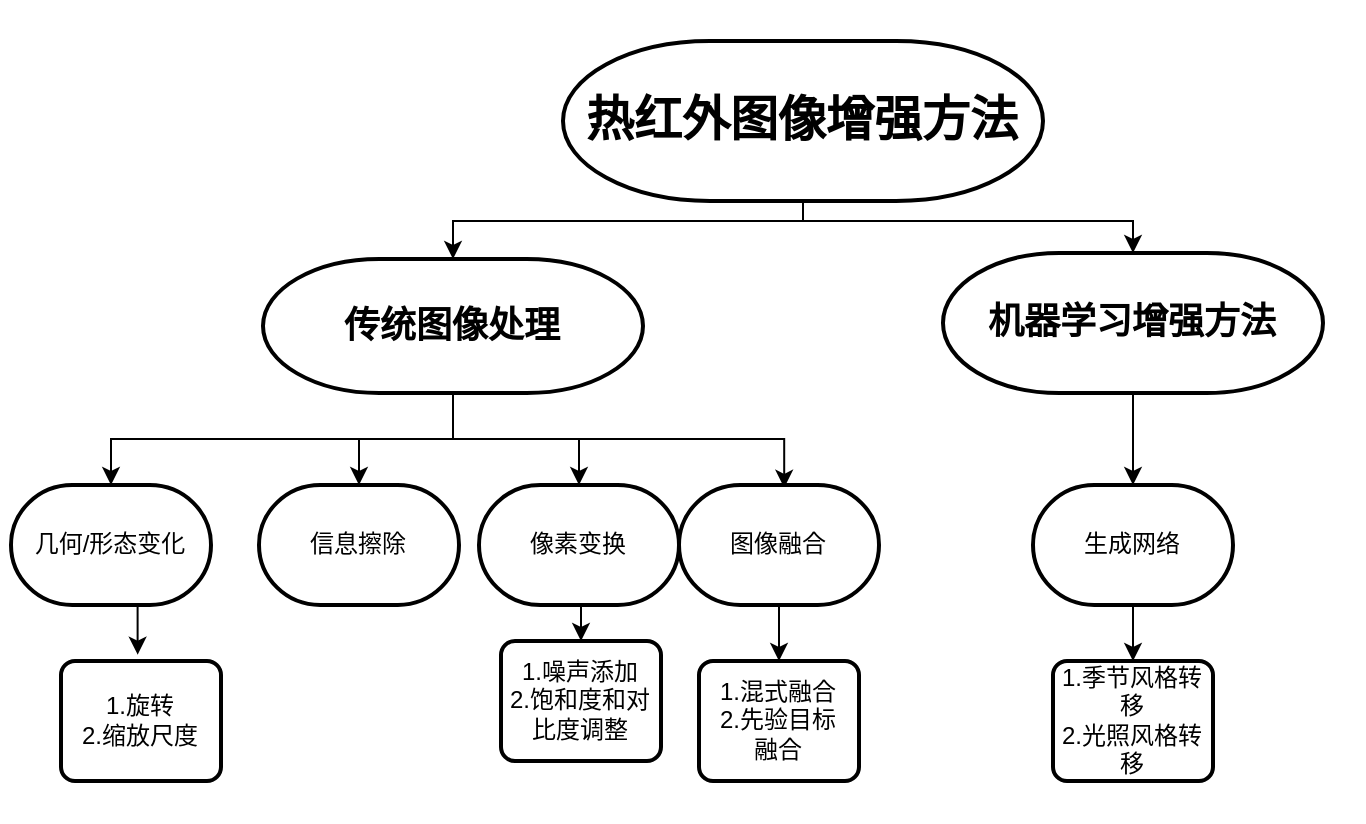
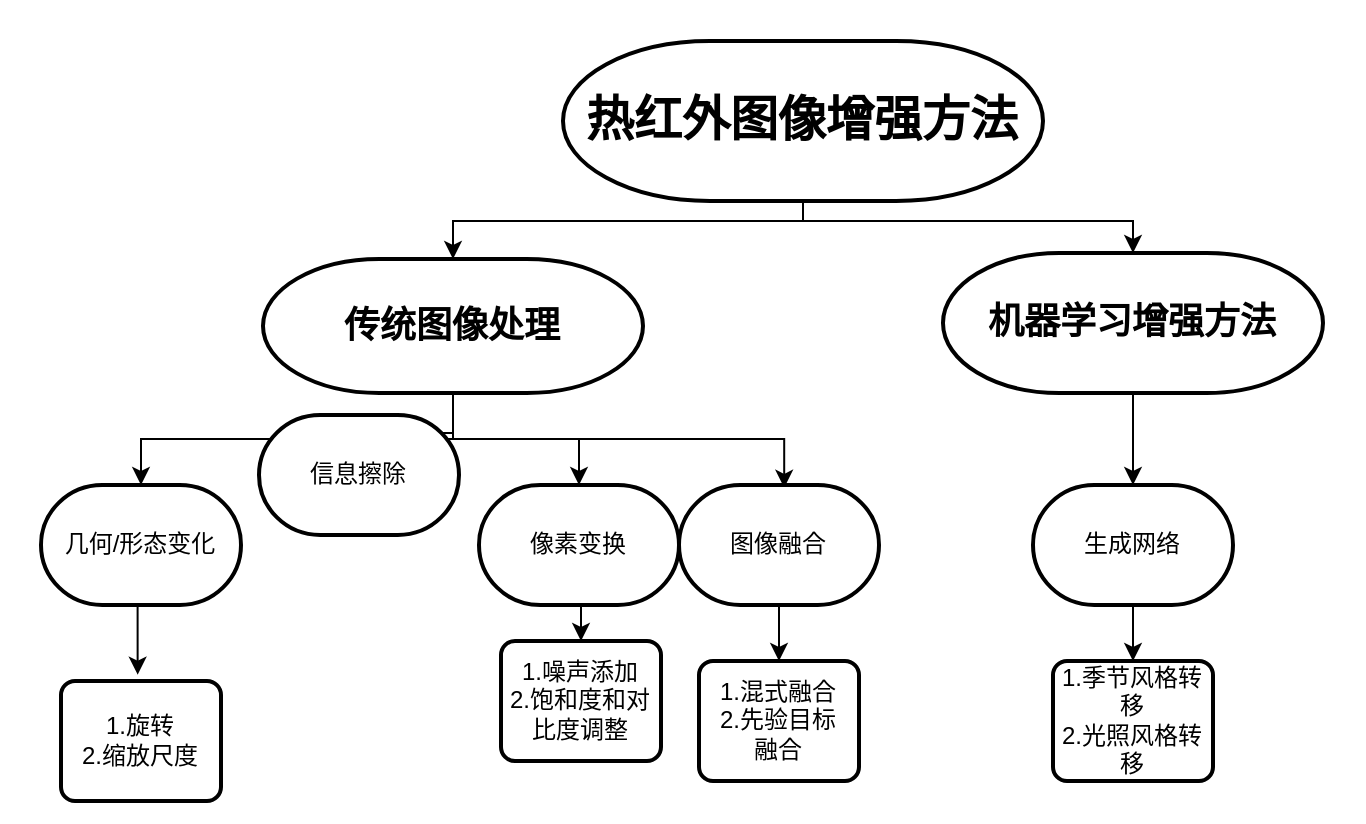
node "几何/形态变化": moved (111, 545) -> (141, 545)
node "信息擦除": moved (359, 545) -> (359, 475)
node "1.旋转 2.缩放尺度": moved (141, 721) -> (141, 741)
